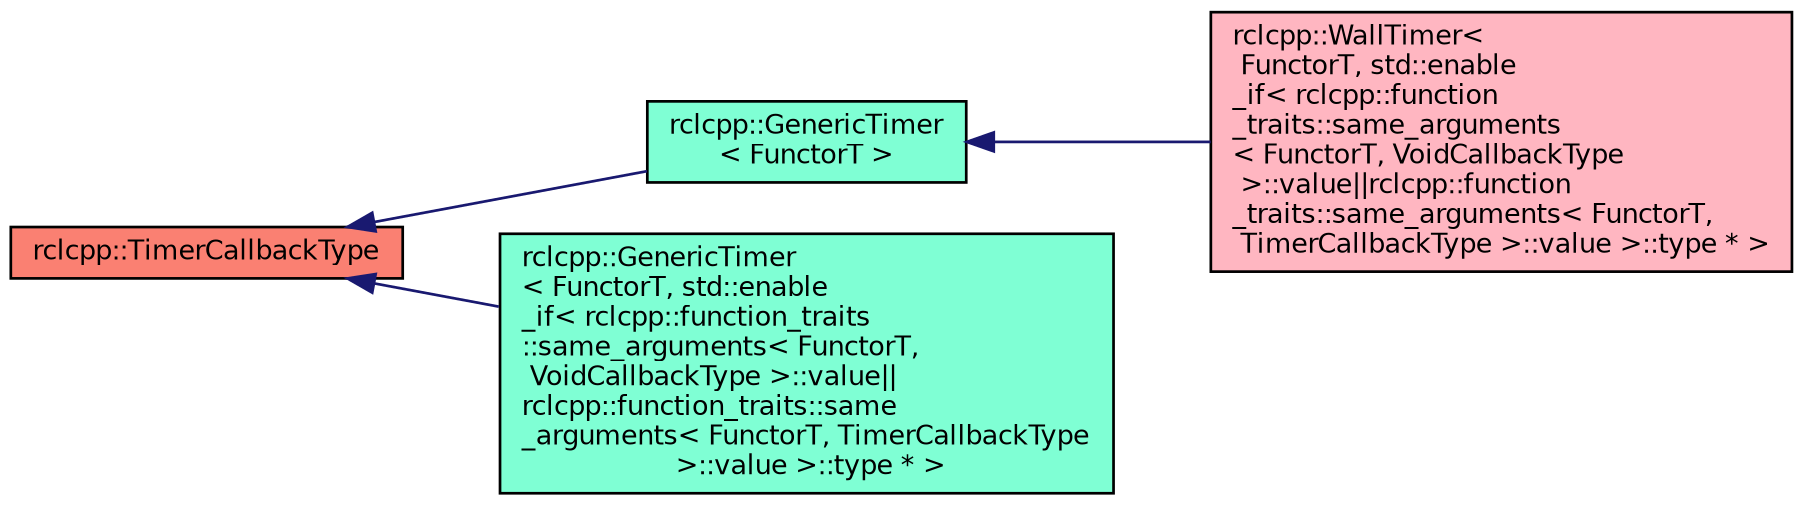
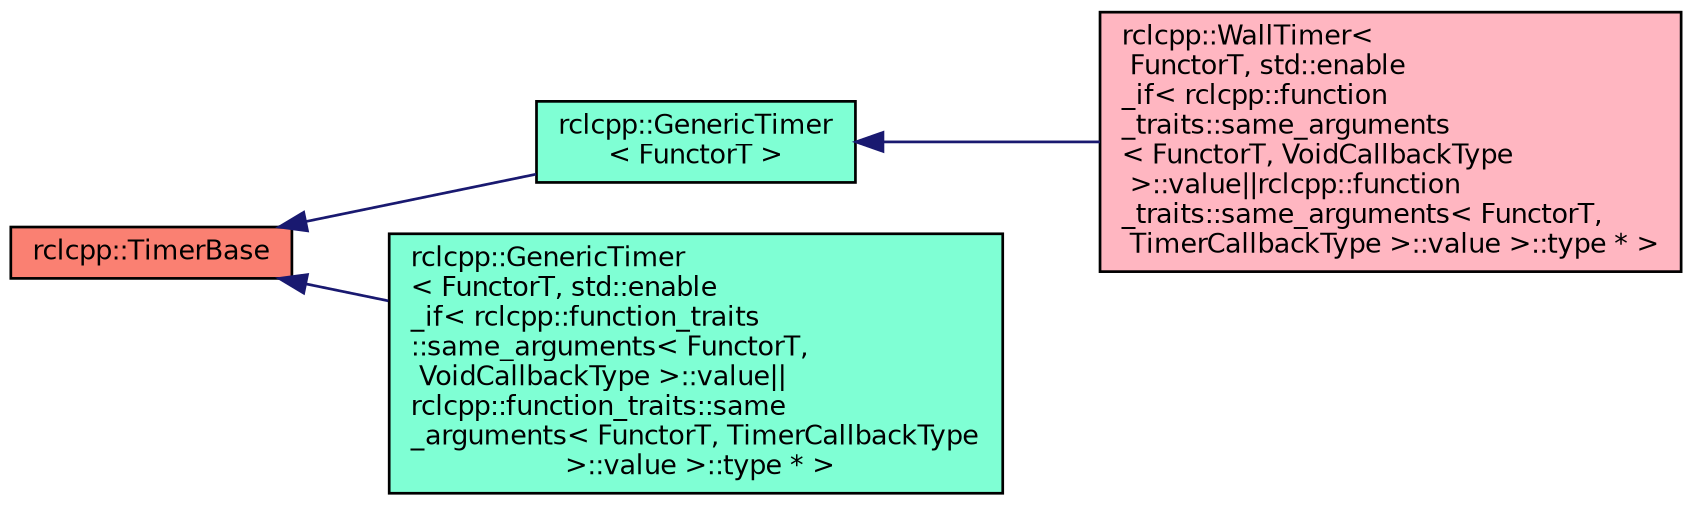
node "rclcpp::TimerCallbackType": label "rclcpp::TimerCallbackType" -> "rclcpp::TimerBase"
